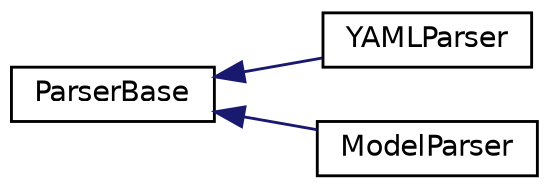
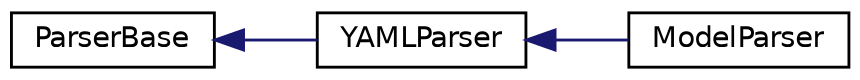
edge "ModelParser" -> "ParserBase": now "ModelParser" -> "YAMLParser"
